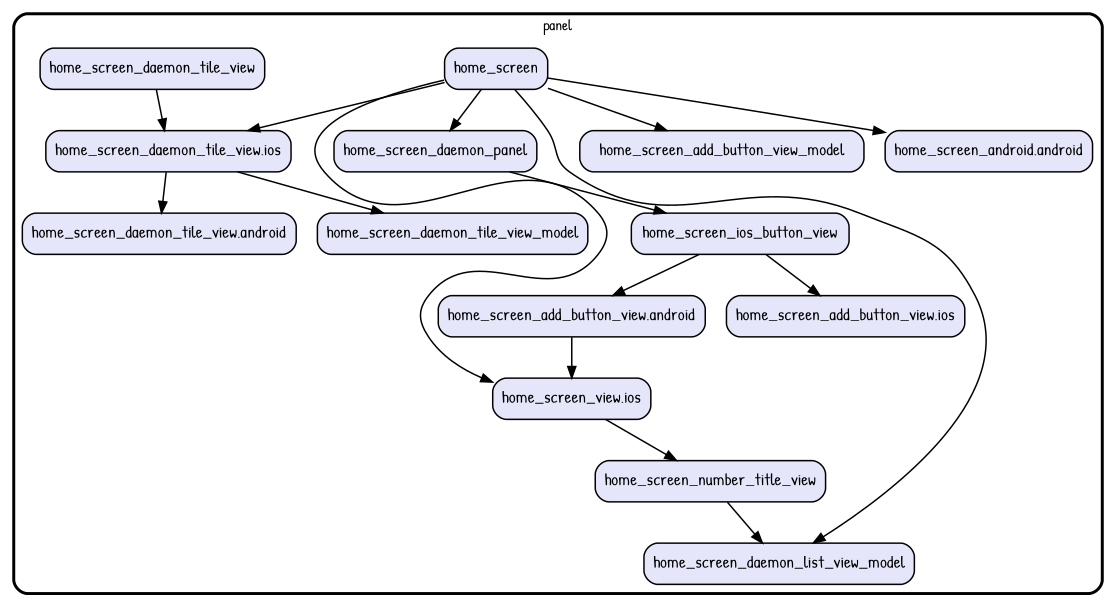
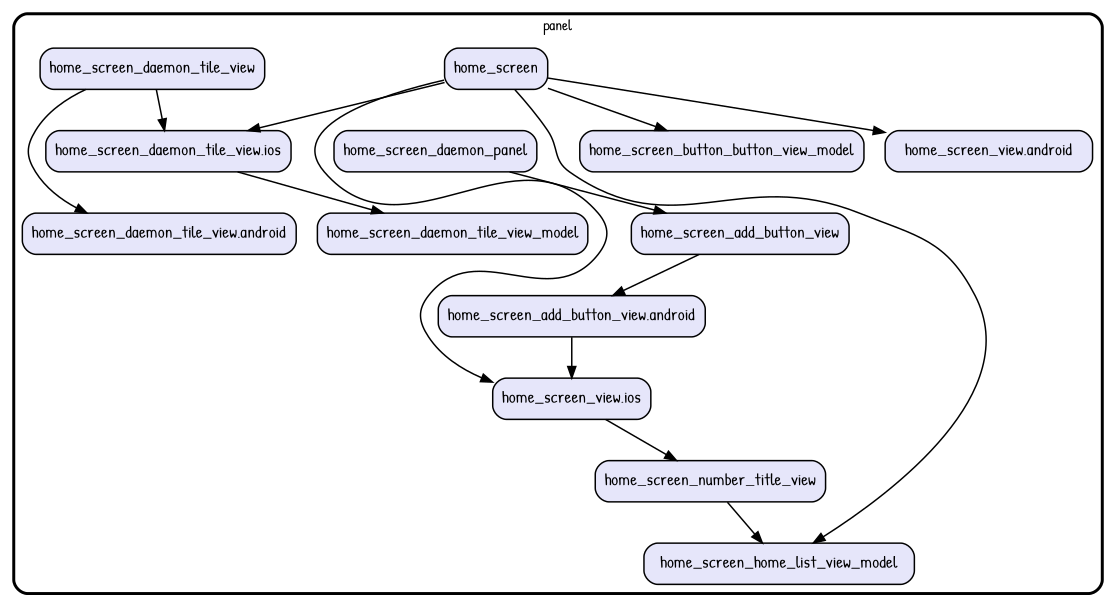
edge "home_screen" -> "home_screen_daemon_panel": removed
node "home_screen_add_button_view_model": label "home_screen_add_button_view_model" -> "home_screen_button_button_view_model"
node "home_screen_android.android": label "home_screen_android.android" -> "home_screen_view.android"
edge "home_screen_daemon_tile_view.ios" -> "home_screen_daemon_tile_view.android": now "home_screen_daemon_tile_view" -> "home_screen_daemon_tile_view.android"
node "home_screen_ios_button_view": label "home_screen_ios_button_view" -> "home_screen_add_button_view"
node "home_screen_add_button_view.ios": removed
node "home_screen_daemon_list_view_model": label "home_screen_daemon_list_view_model" -> "home_screen_home_list_view_model"
